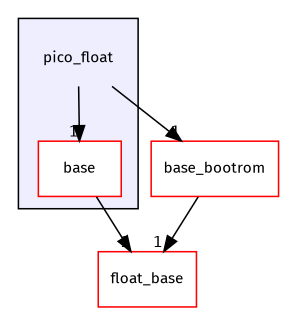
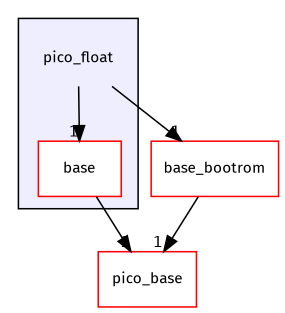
node "float_base": label "float_base" -> "pico_base"
